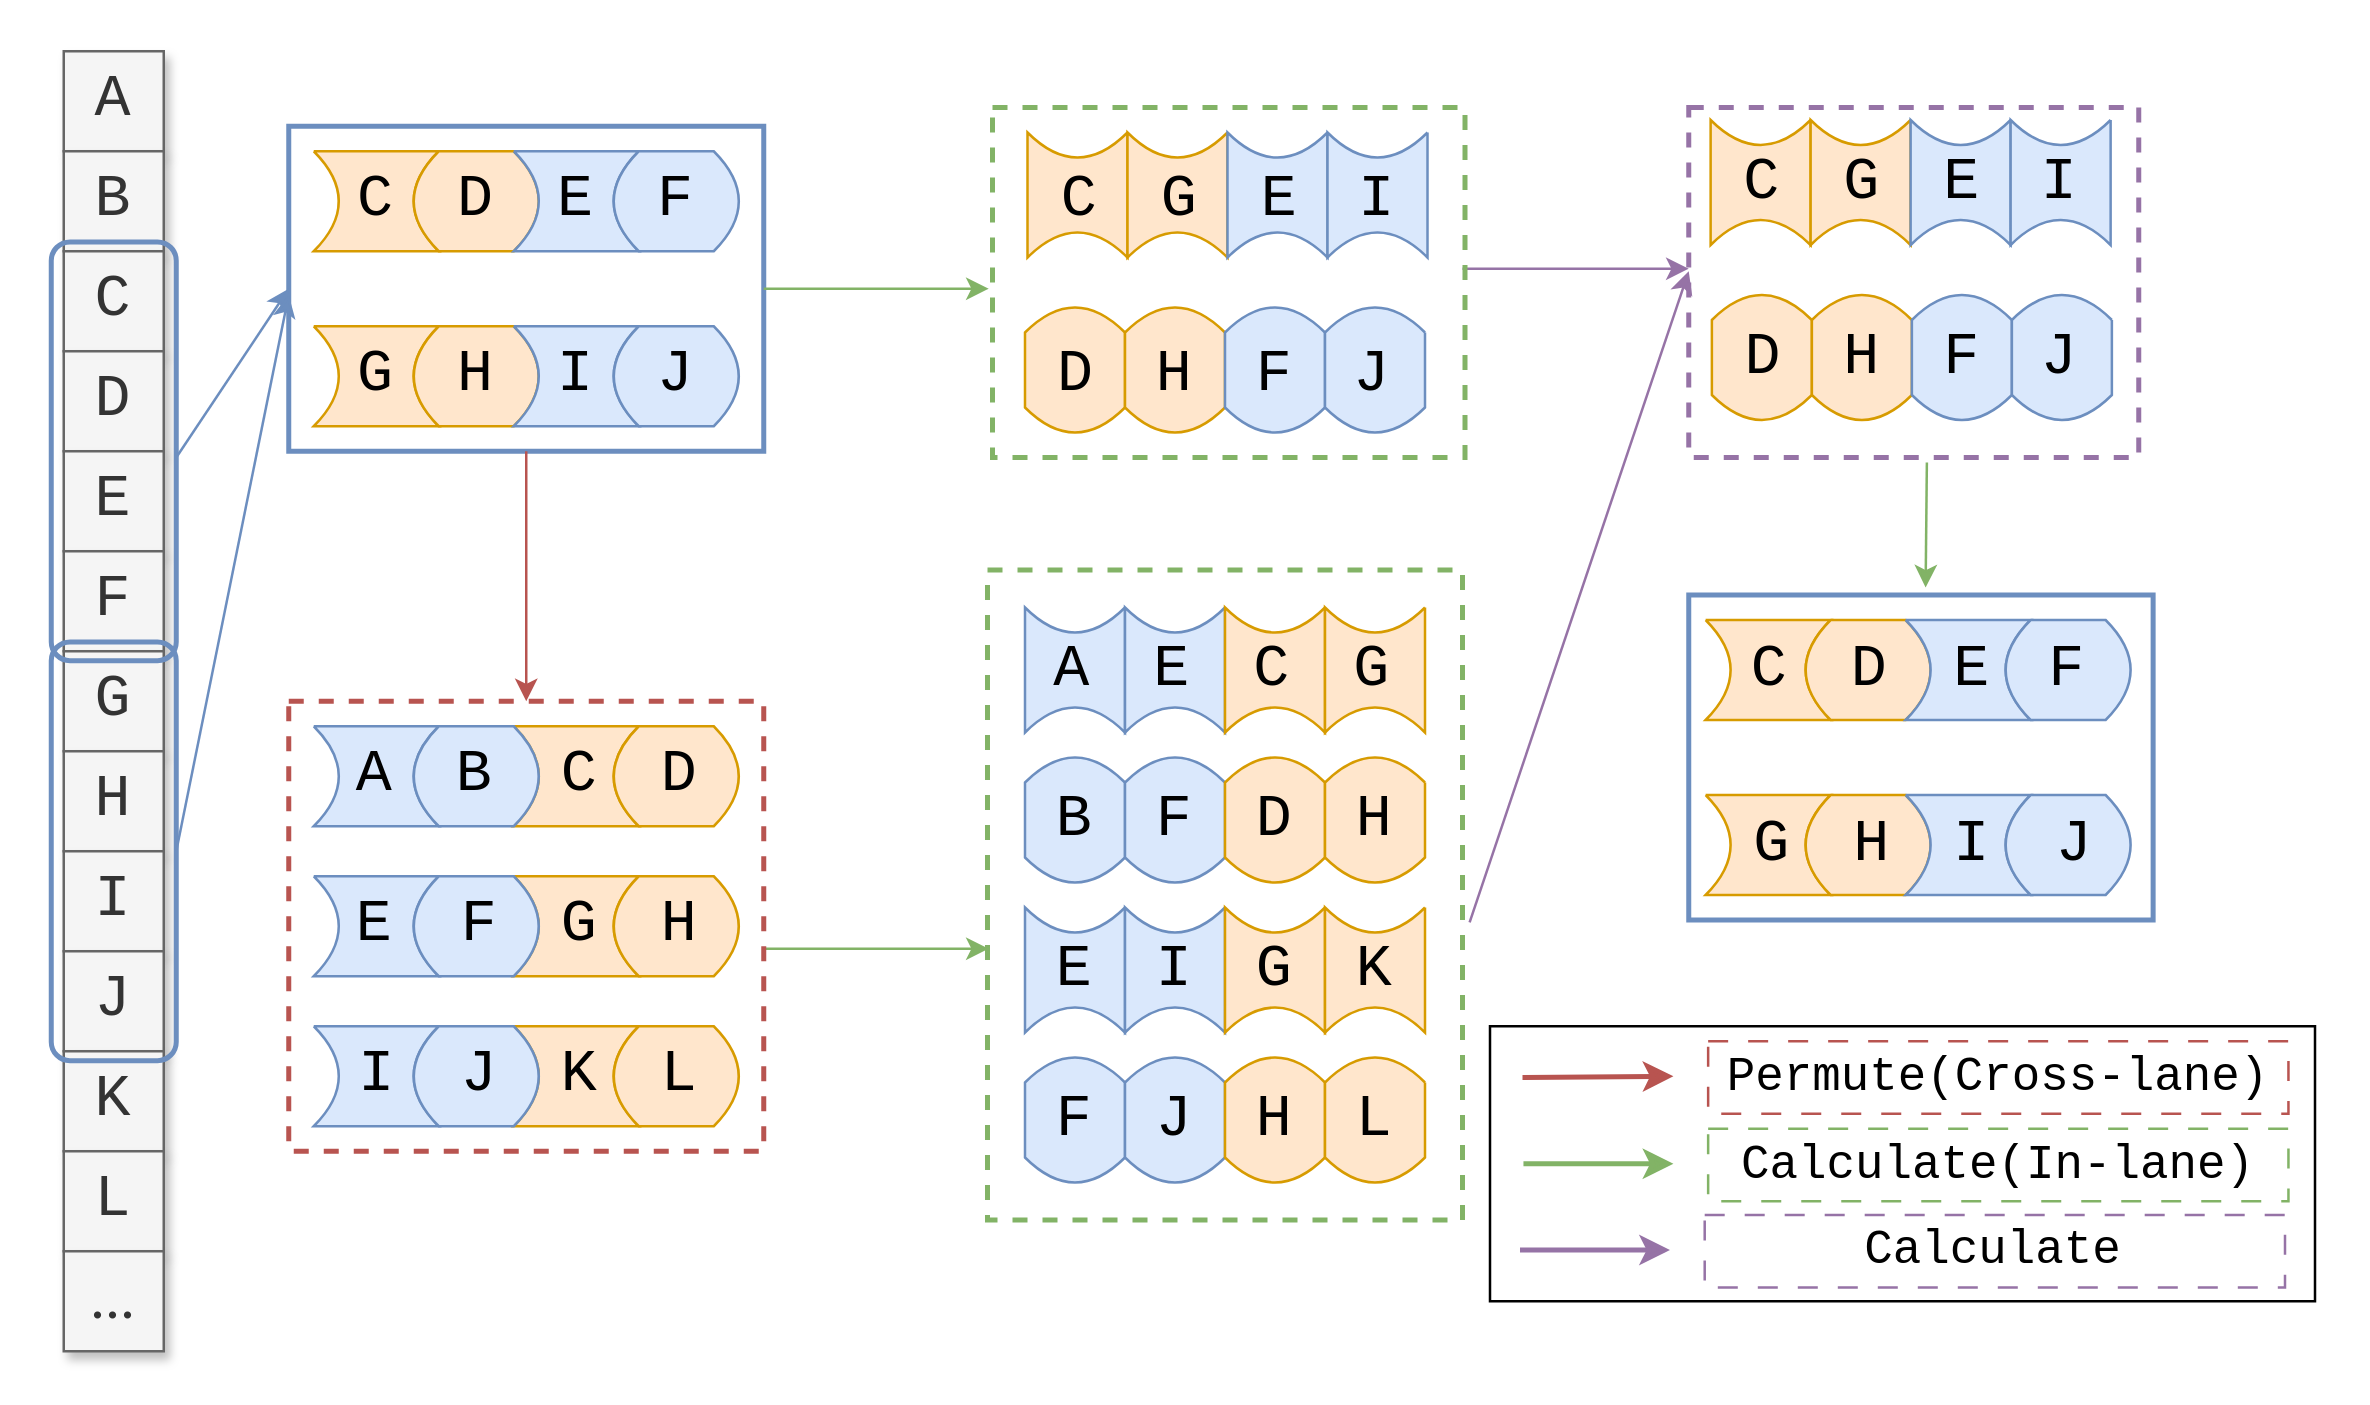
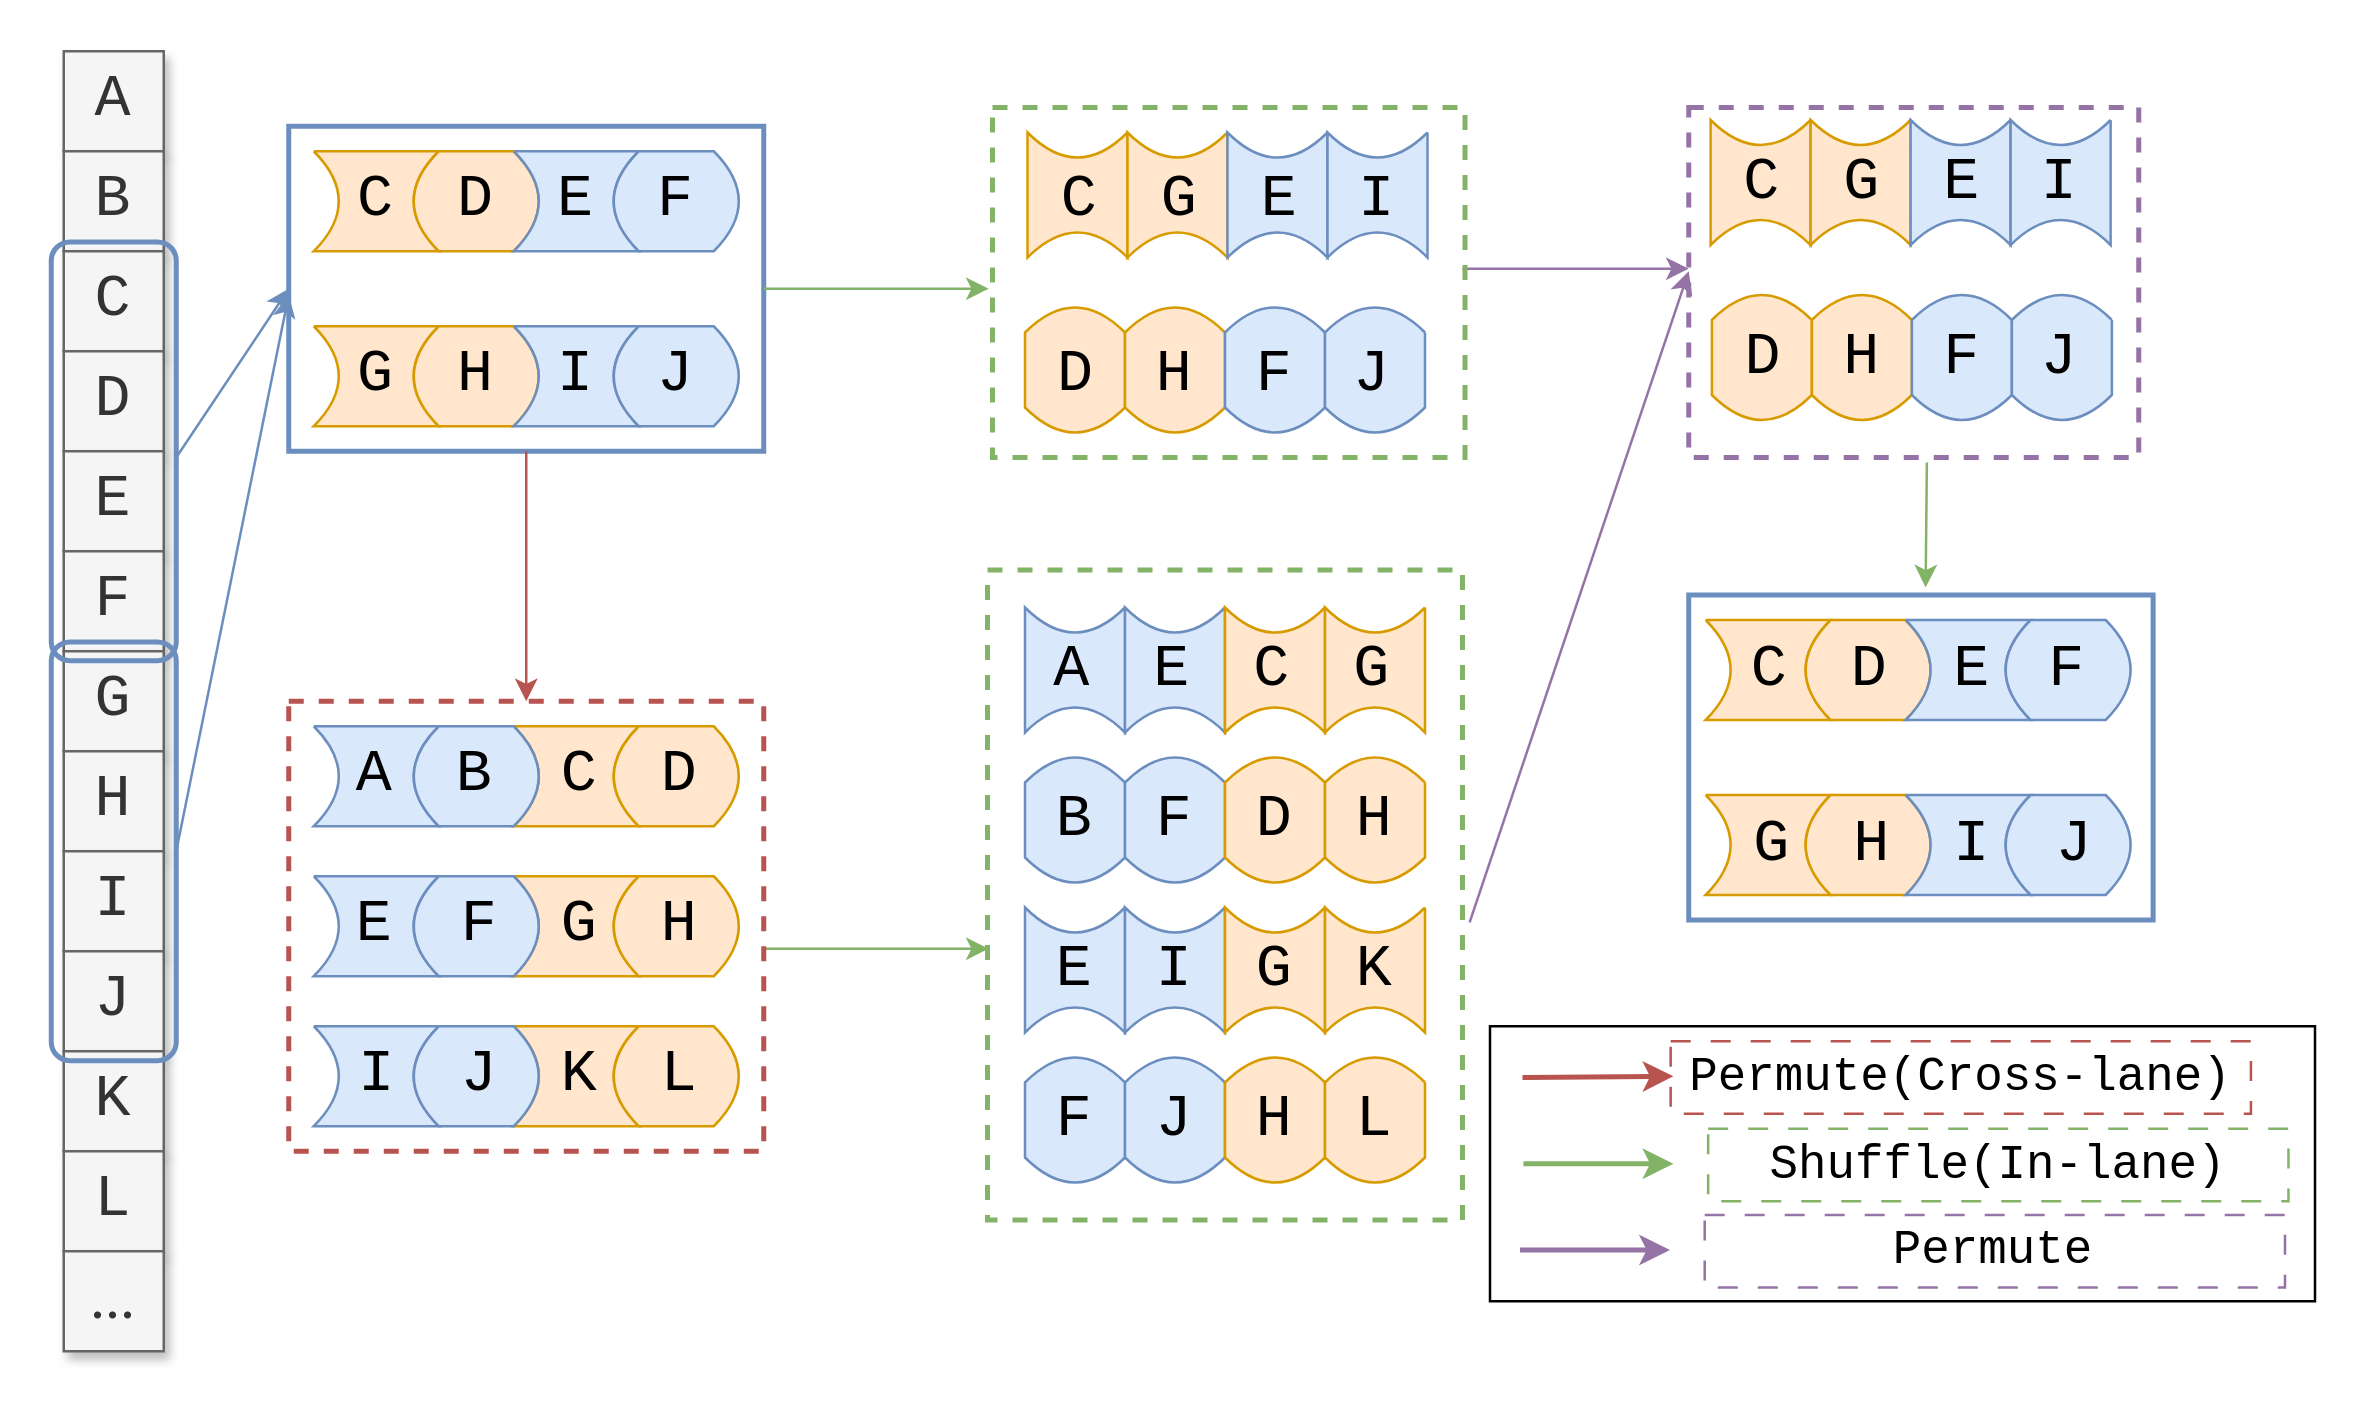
node "Permute(Cross-lane)": moved (1998, 1078) -> (1961, 1078)
node "Calculate(In-lane)": label "Calculate(In-lane)" -> "Shuffle(In-lane)"
node "Calculate": label "Calculate" -> "Permute"
